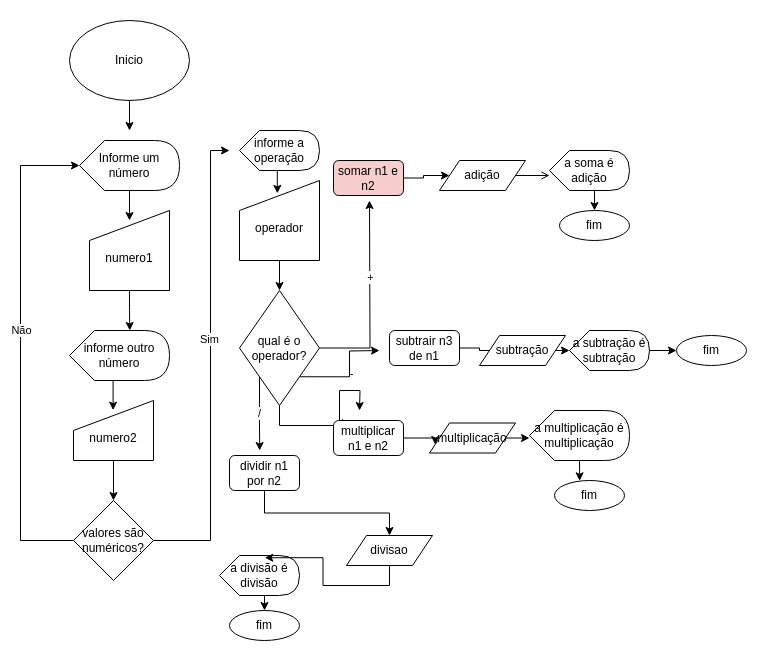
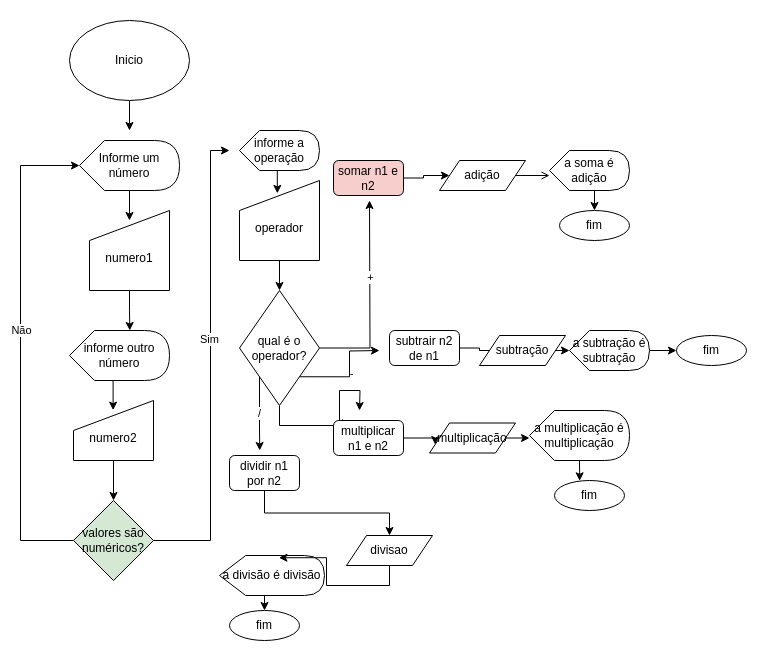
node "subtrair n3 de n1": label "subtrair n3 de n1" -> "subtrair n2 de n1"
node "valores são numéricos?": fillcolor #ffffff -> #d5e8d4
node "a divisão é divisão": size 80x40 -> 105x40
